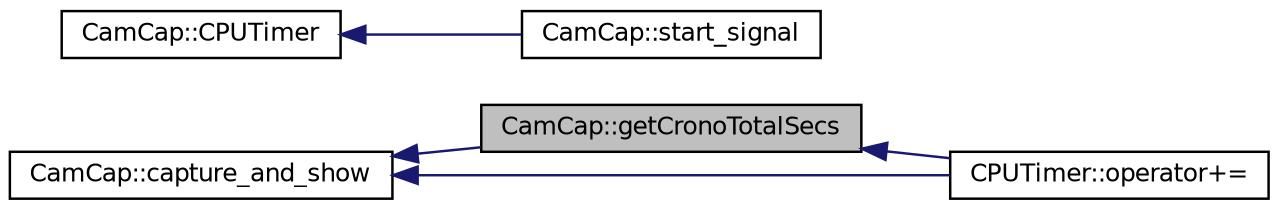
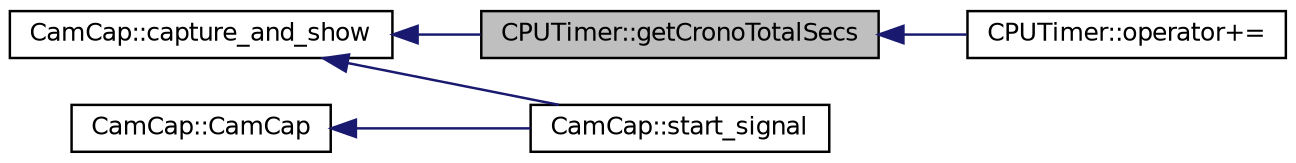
node "CamCap::CPUTimer": label "CamCap::CPUTimer" -> "CamCap::CamCap"
node "CamCap::getCronoTotalSecs": label "CamCap::getCronoTotalSecs" -> "CPUTimer::getCronoTotalSecs"
edge "CPUTimer::operator+=" -> "CamCap::capture_and_show": now "CamCap::start_signal" -> "CamCap::capture_and_show"
